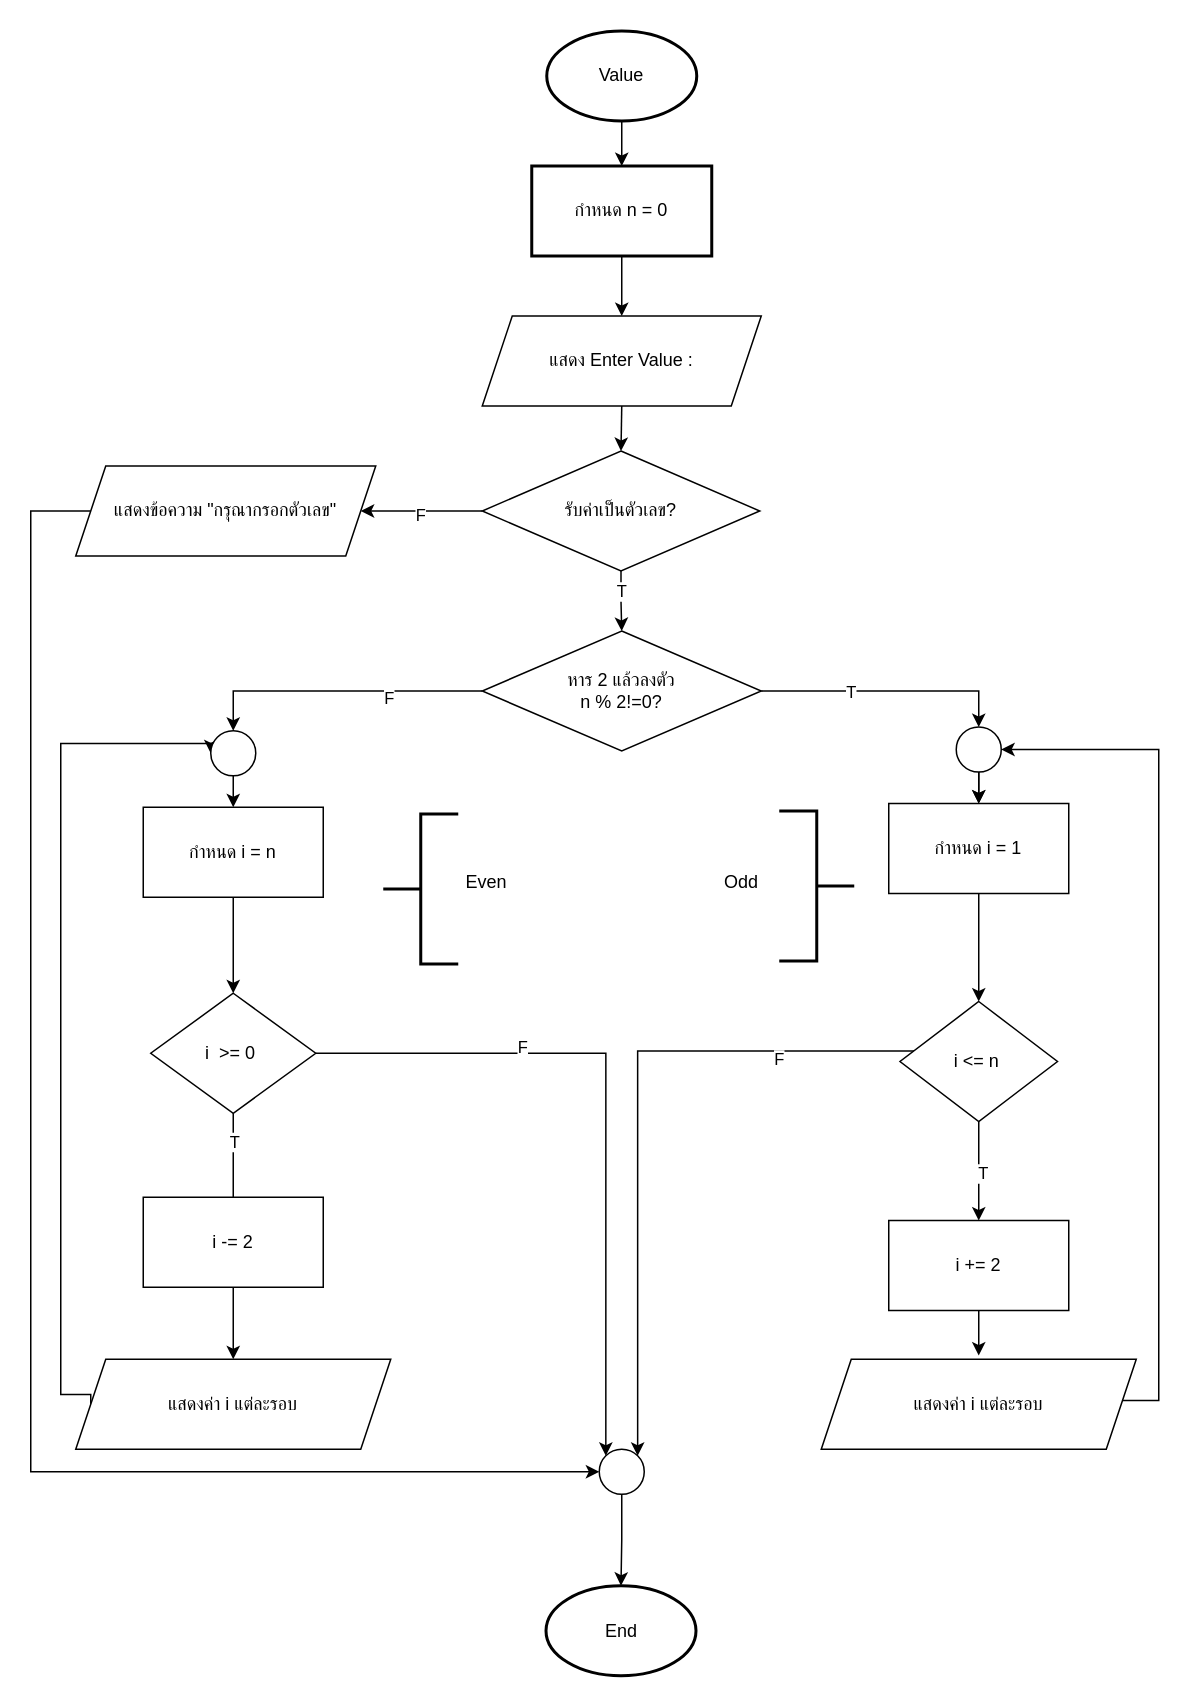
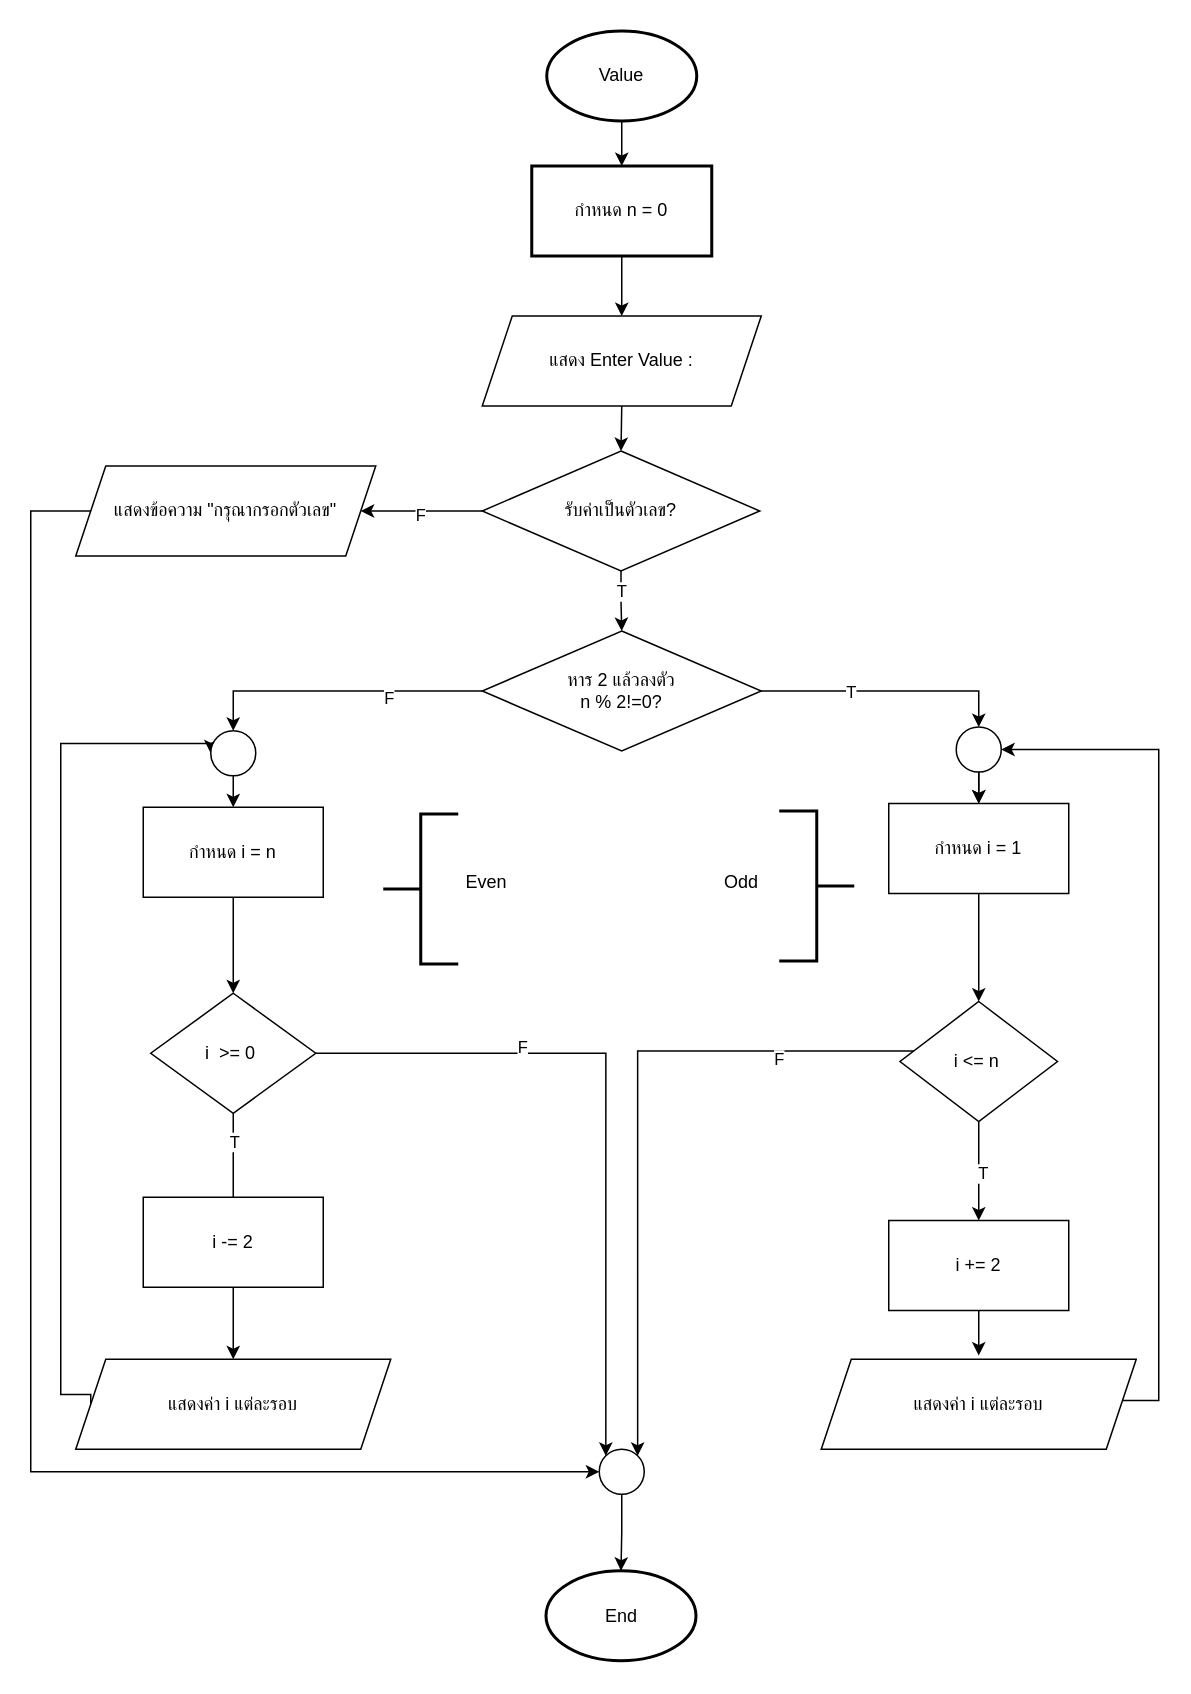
node "End": moved (621, 1631) -> (621, 1616)
